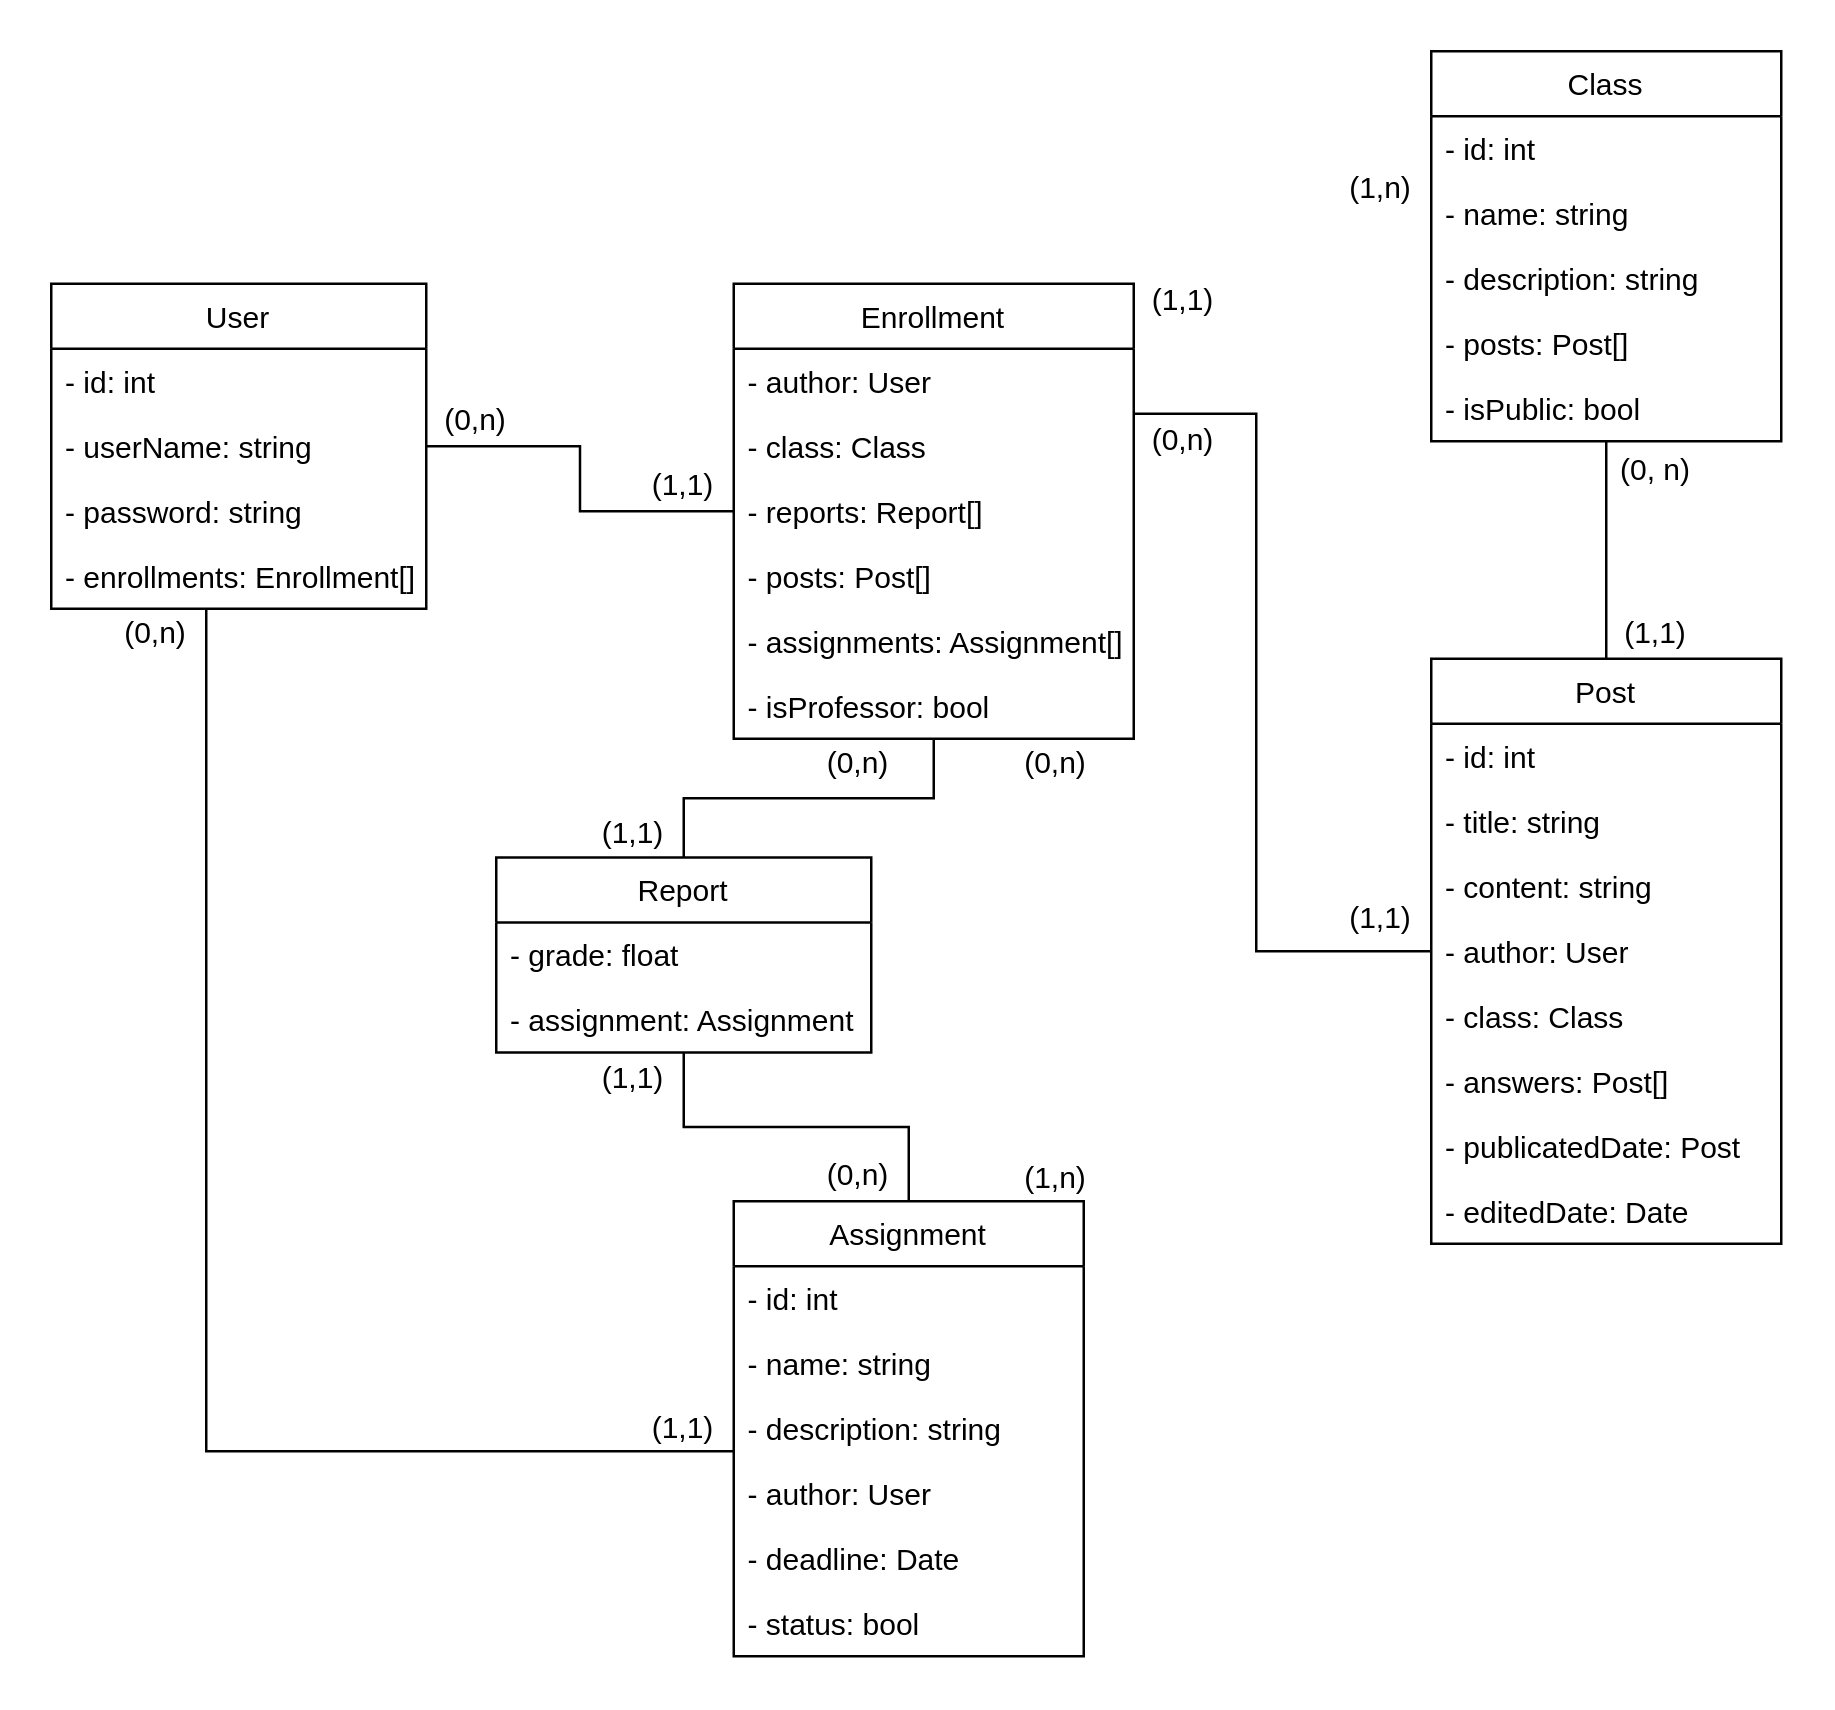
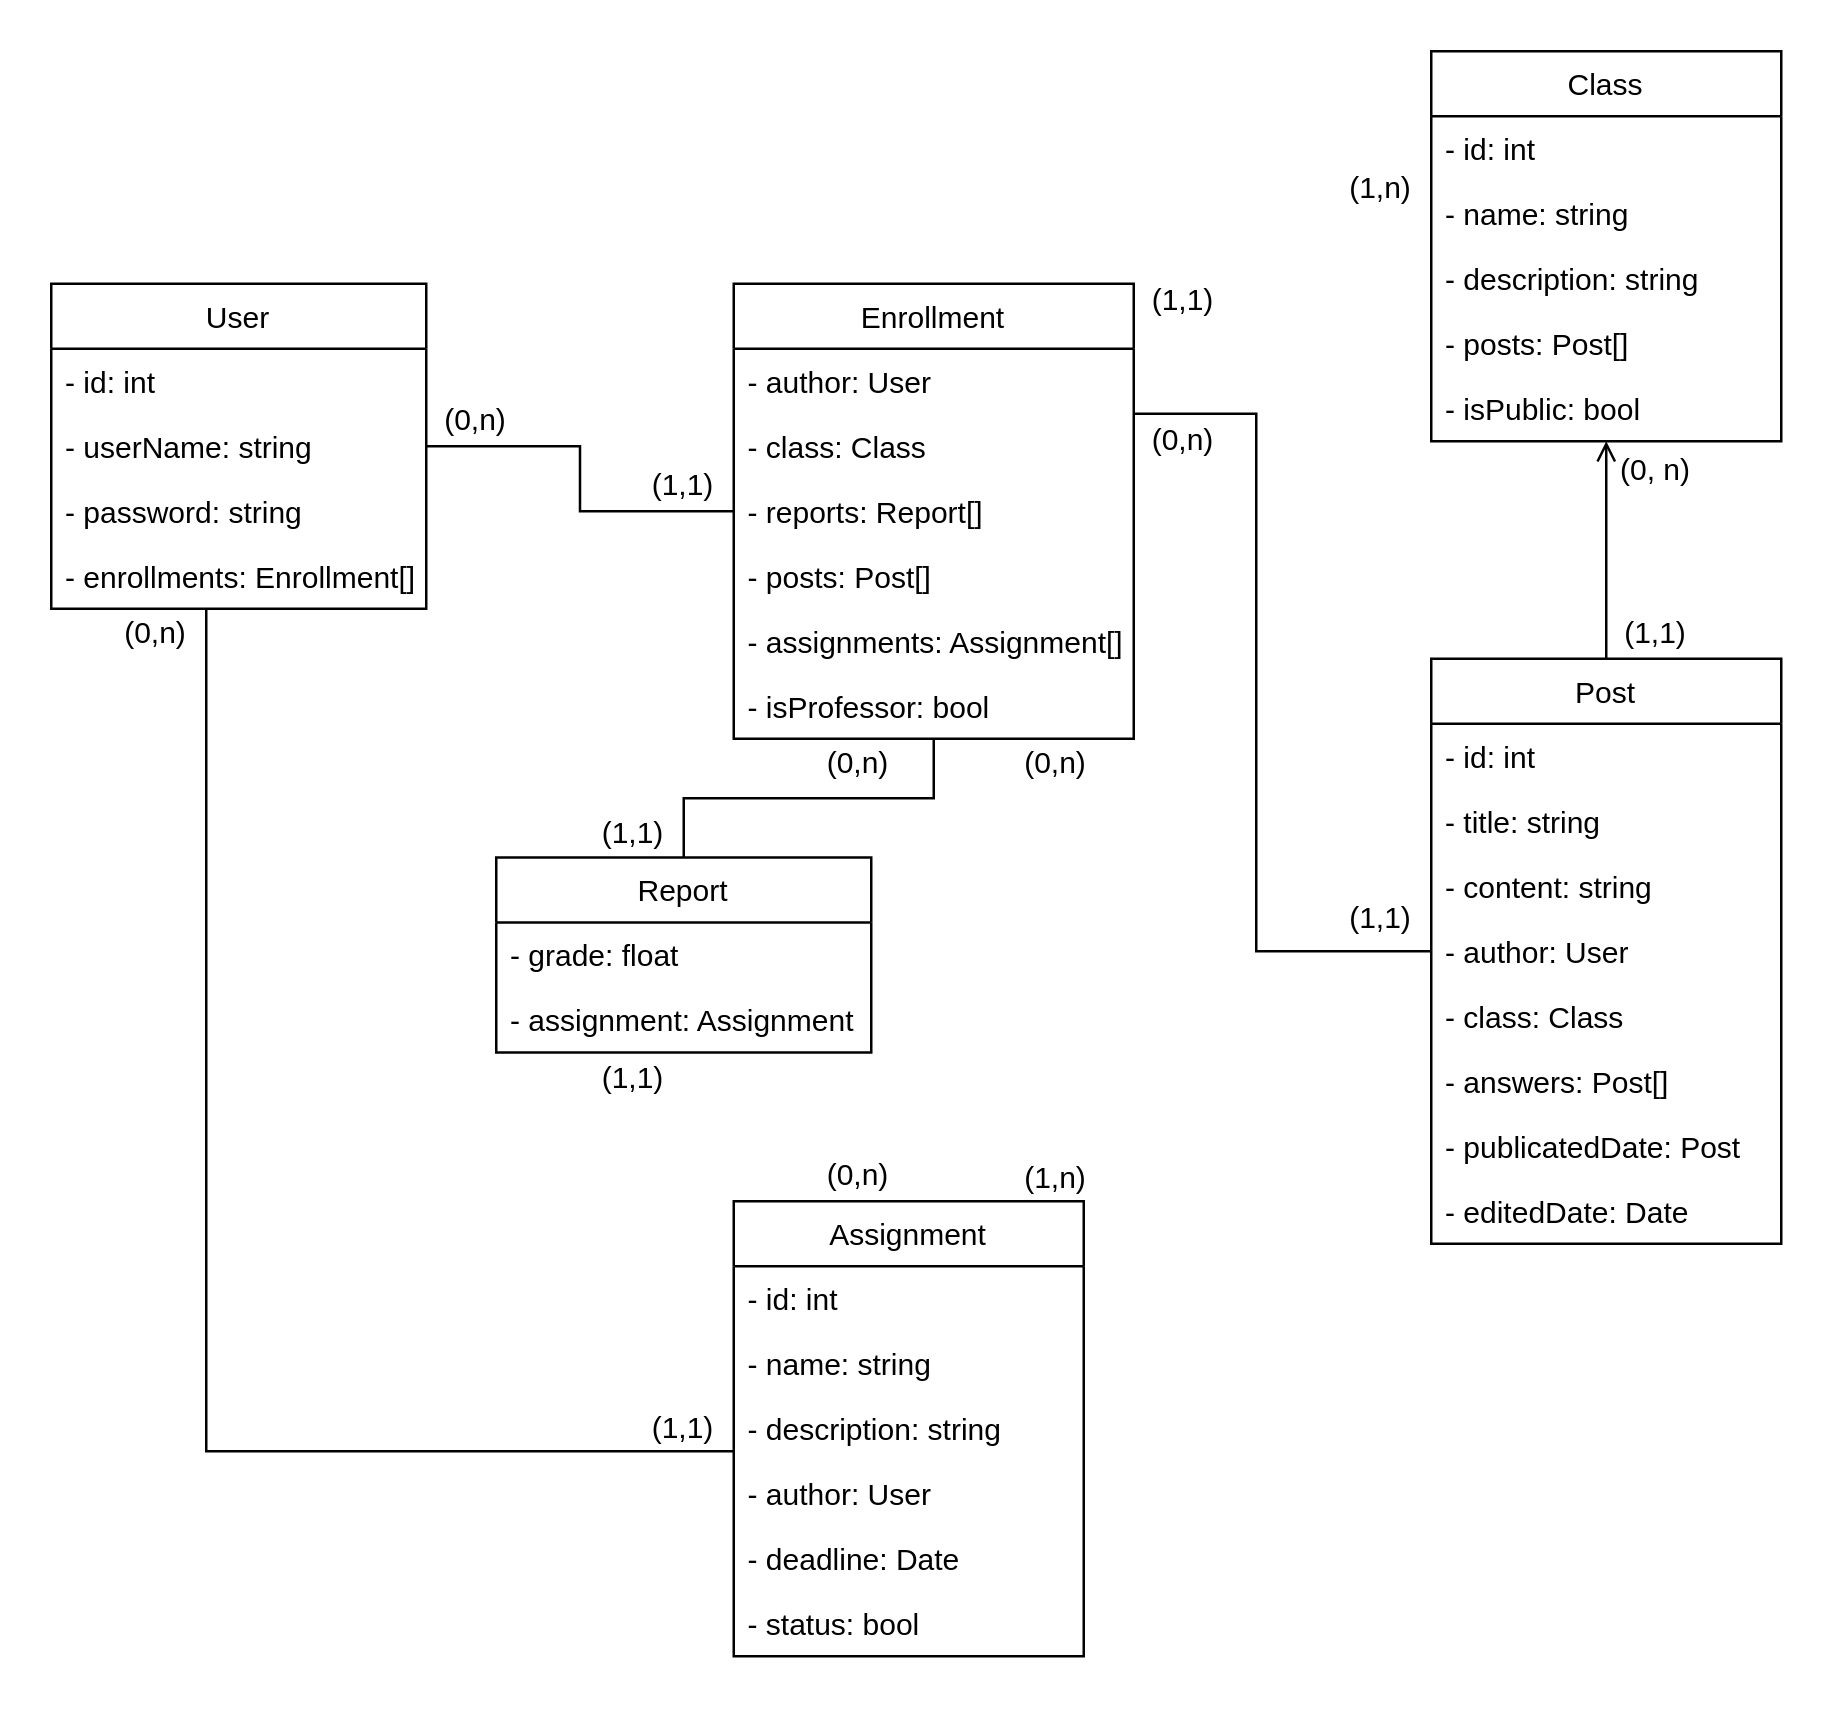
edge "Class" -- "Post": arrowhead none -> open
edge "Report" -- "Assignment": removed
